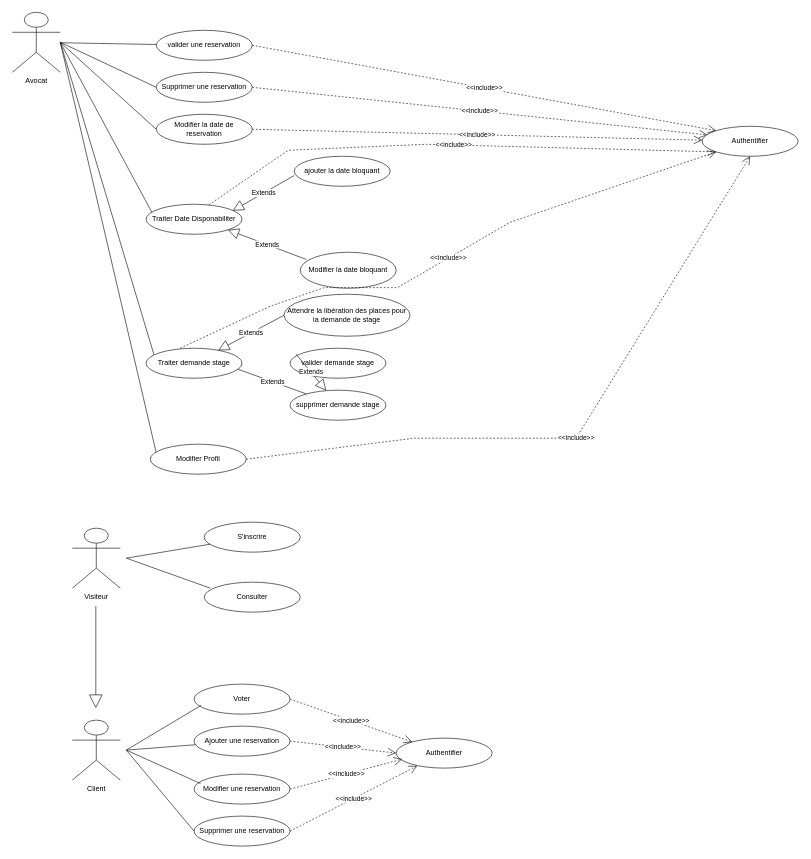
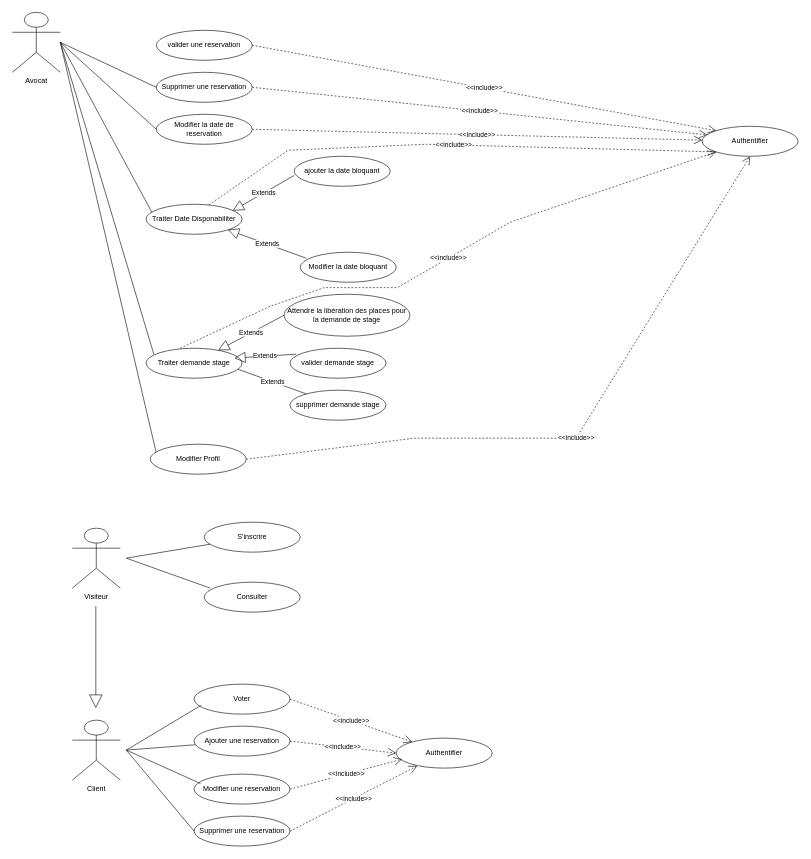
edge "Avocat" -- "valider une reservation": removed
node "Modifier la date bloquant": size 96x36 -> 96x30
edge "valider demande stage" -> "supprimer demande stage": now "valider demande stage" -> "Traiter demande stage"
